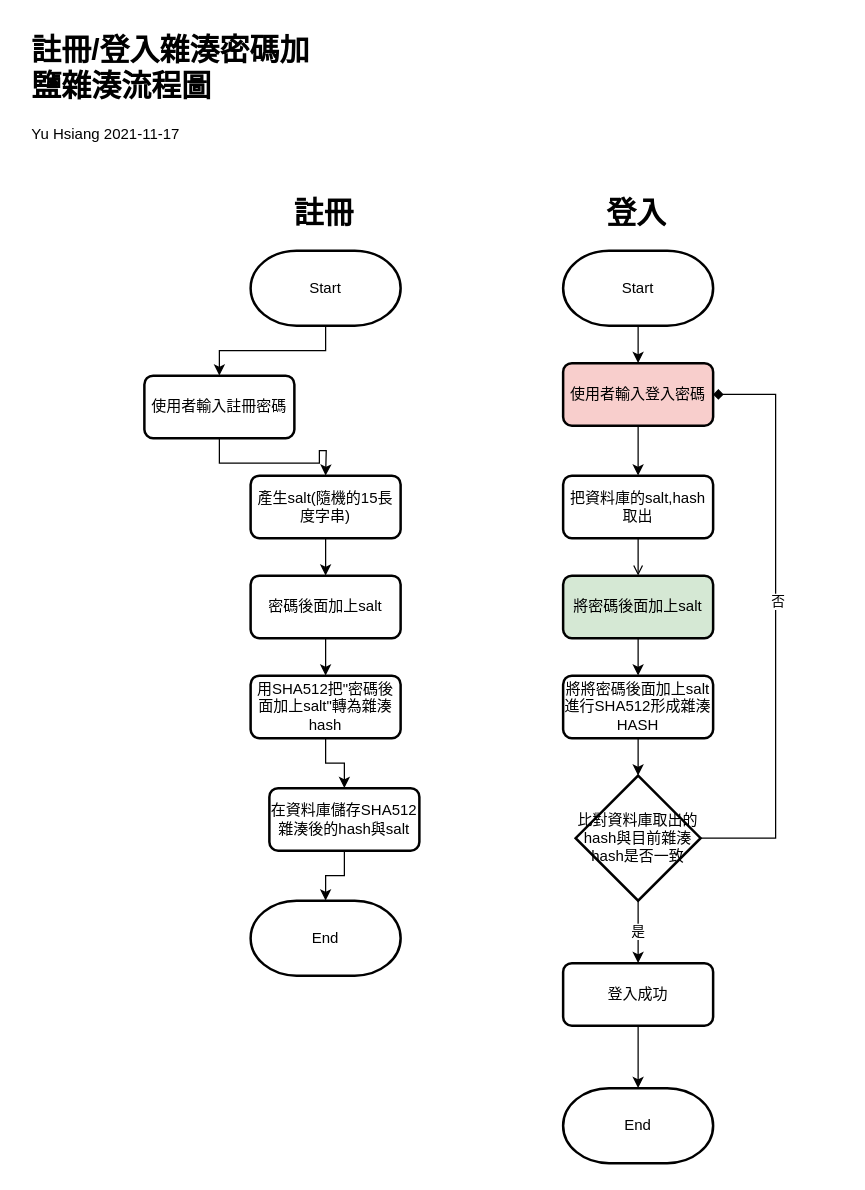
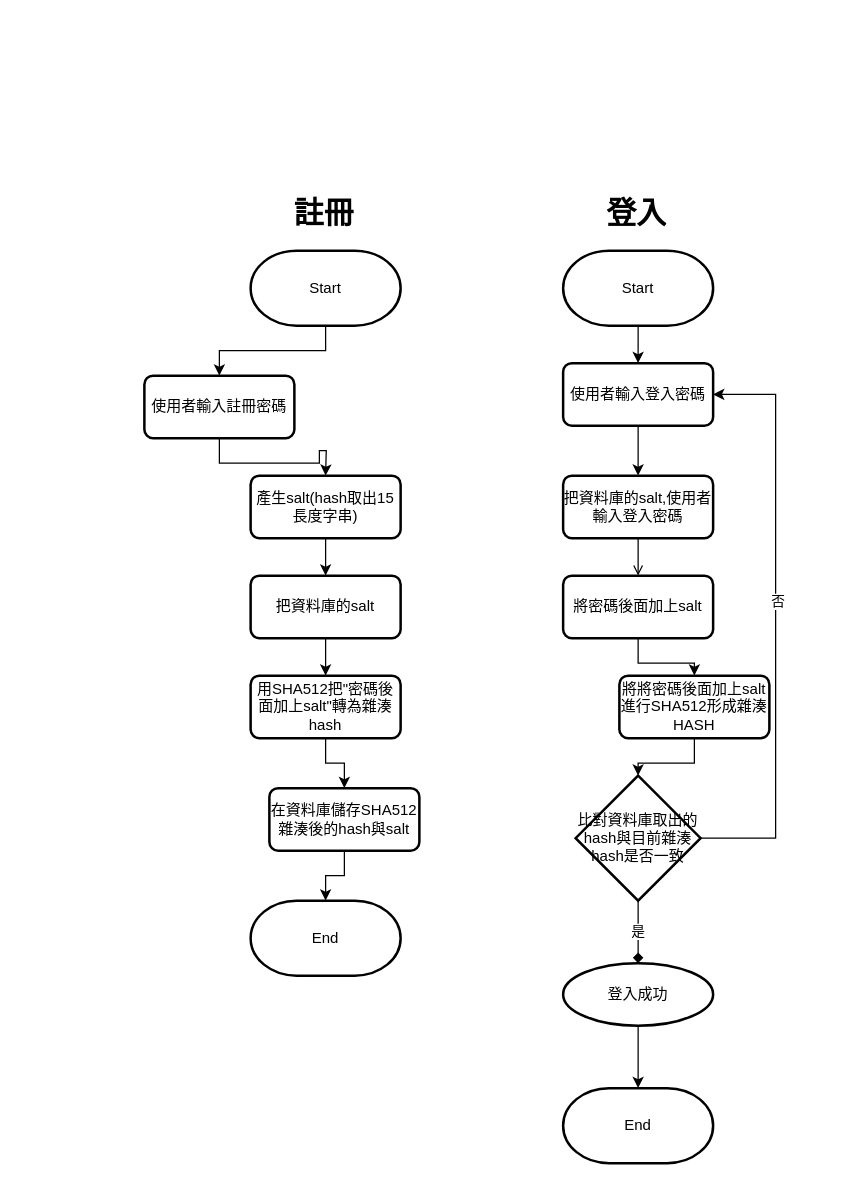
node "註冊/登入雜湊密碼加鹽雜湊流程圖 Yu Hsiang 2021-11-17": removed
node "使用者輸入登入密碼": fillcolor #f8cecc -> #ffffff
edge "比對資料庫取出的hash與目前雜湊hash是否一致" -> "使用者輸入登入密碼": arrowhead diamond -> classic
node "產生salt(隨機的15長度字串)": label "產生salt(隨機的15長度字串)" -> "產生salt(hash取出15長度字串)"
node "把資料庫的salt,hash取出": label "把資料庫的salt,hash取出" -> "把資料庫的salt,使用者輸入登入密碼"
node "密碼後面加上salt": label "密碼後面加上salt" -> "把資料庫的salt"
node "將密碼後面加上salt": fillcolor #d5e8d4 -> #ffffff
node "將將密碼後面加上salt進行SHA512形成雜湊HASH": moved (638, 707) -> (694, 707)
edge "比對資料庫取出的hash與目前雜湊hash是否一致" -> "登入成功": arrowhead classic -> diamond
node "登入成功": shape rounded rectangle -> ellipse
